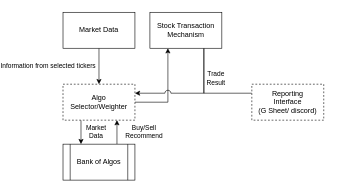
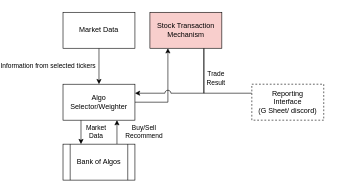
node "Stock Transaction Mechanism": fillcolor #ffffff -> #f8cecc
node "Algo Selector/Weighter": style dashed -> solid
